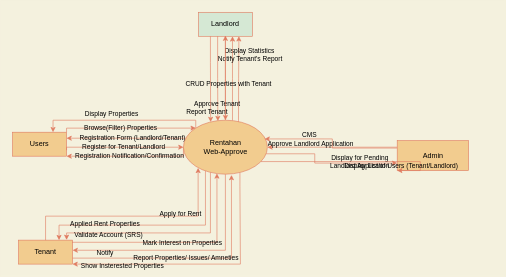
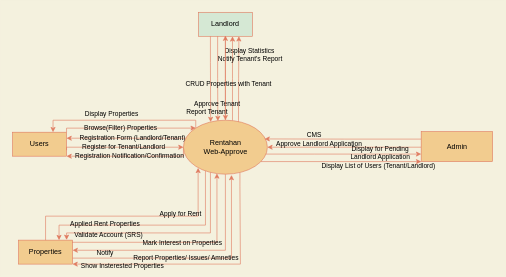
node "Admin": moved (433, 156) -> (457, 147)
node "Tenant": label "Tenant" -> "Properties"
